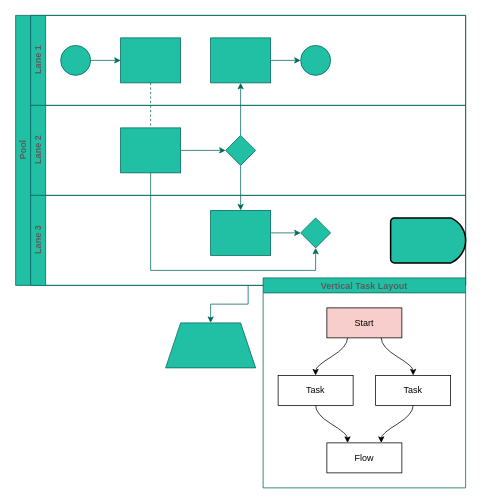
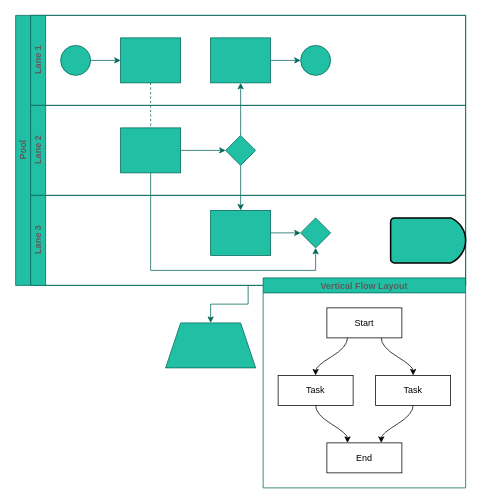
node "Vertical Task Layout": label "Vertical Task Layout" -> "Vertical Flow Layout"
node "Start": fillcolor #f8cecc -> #ffffff
node "Flow": label "Flow" -> "End"
